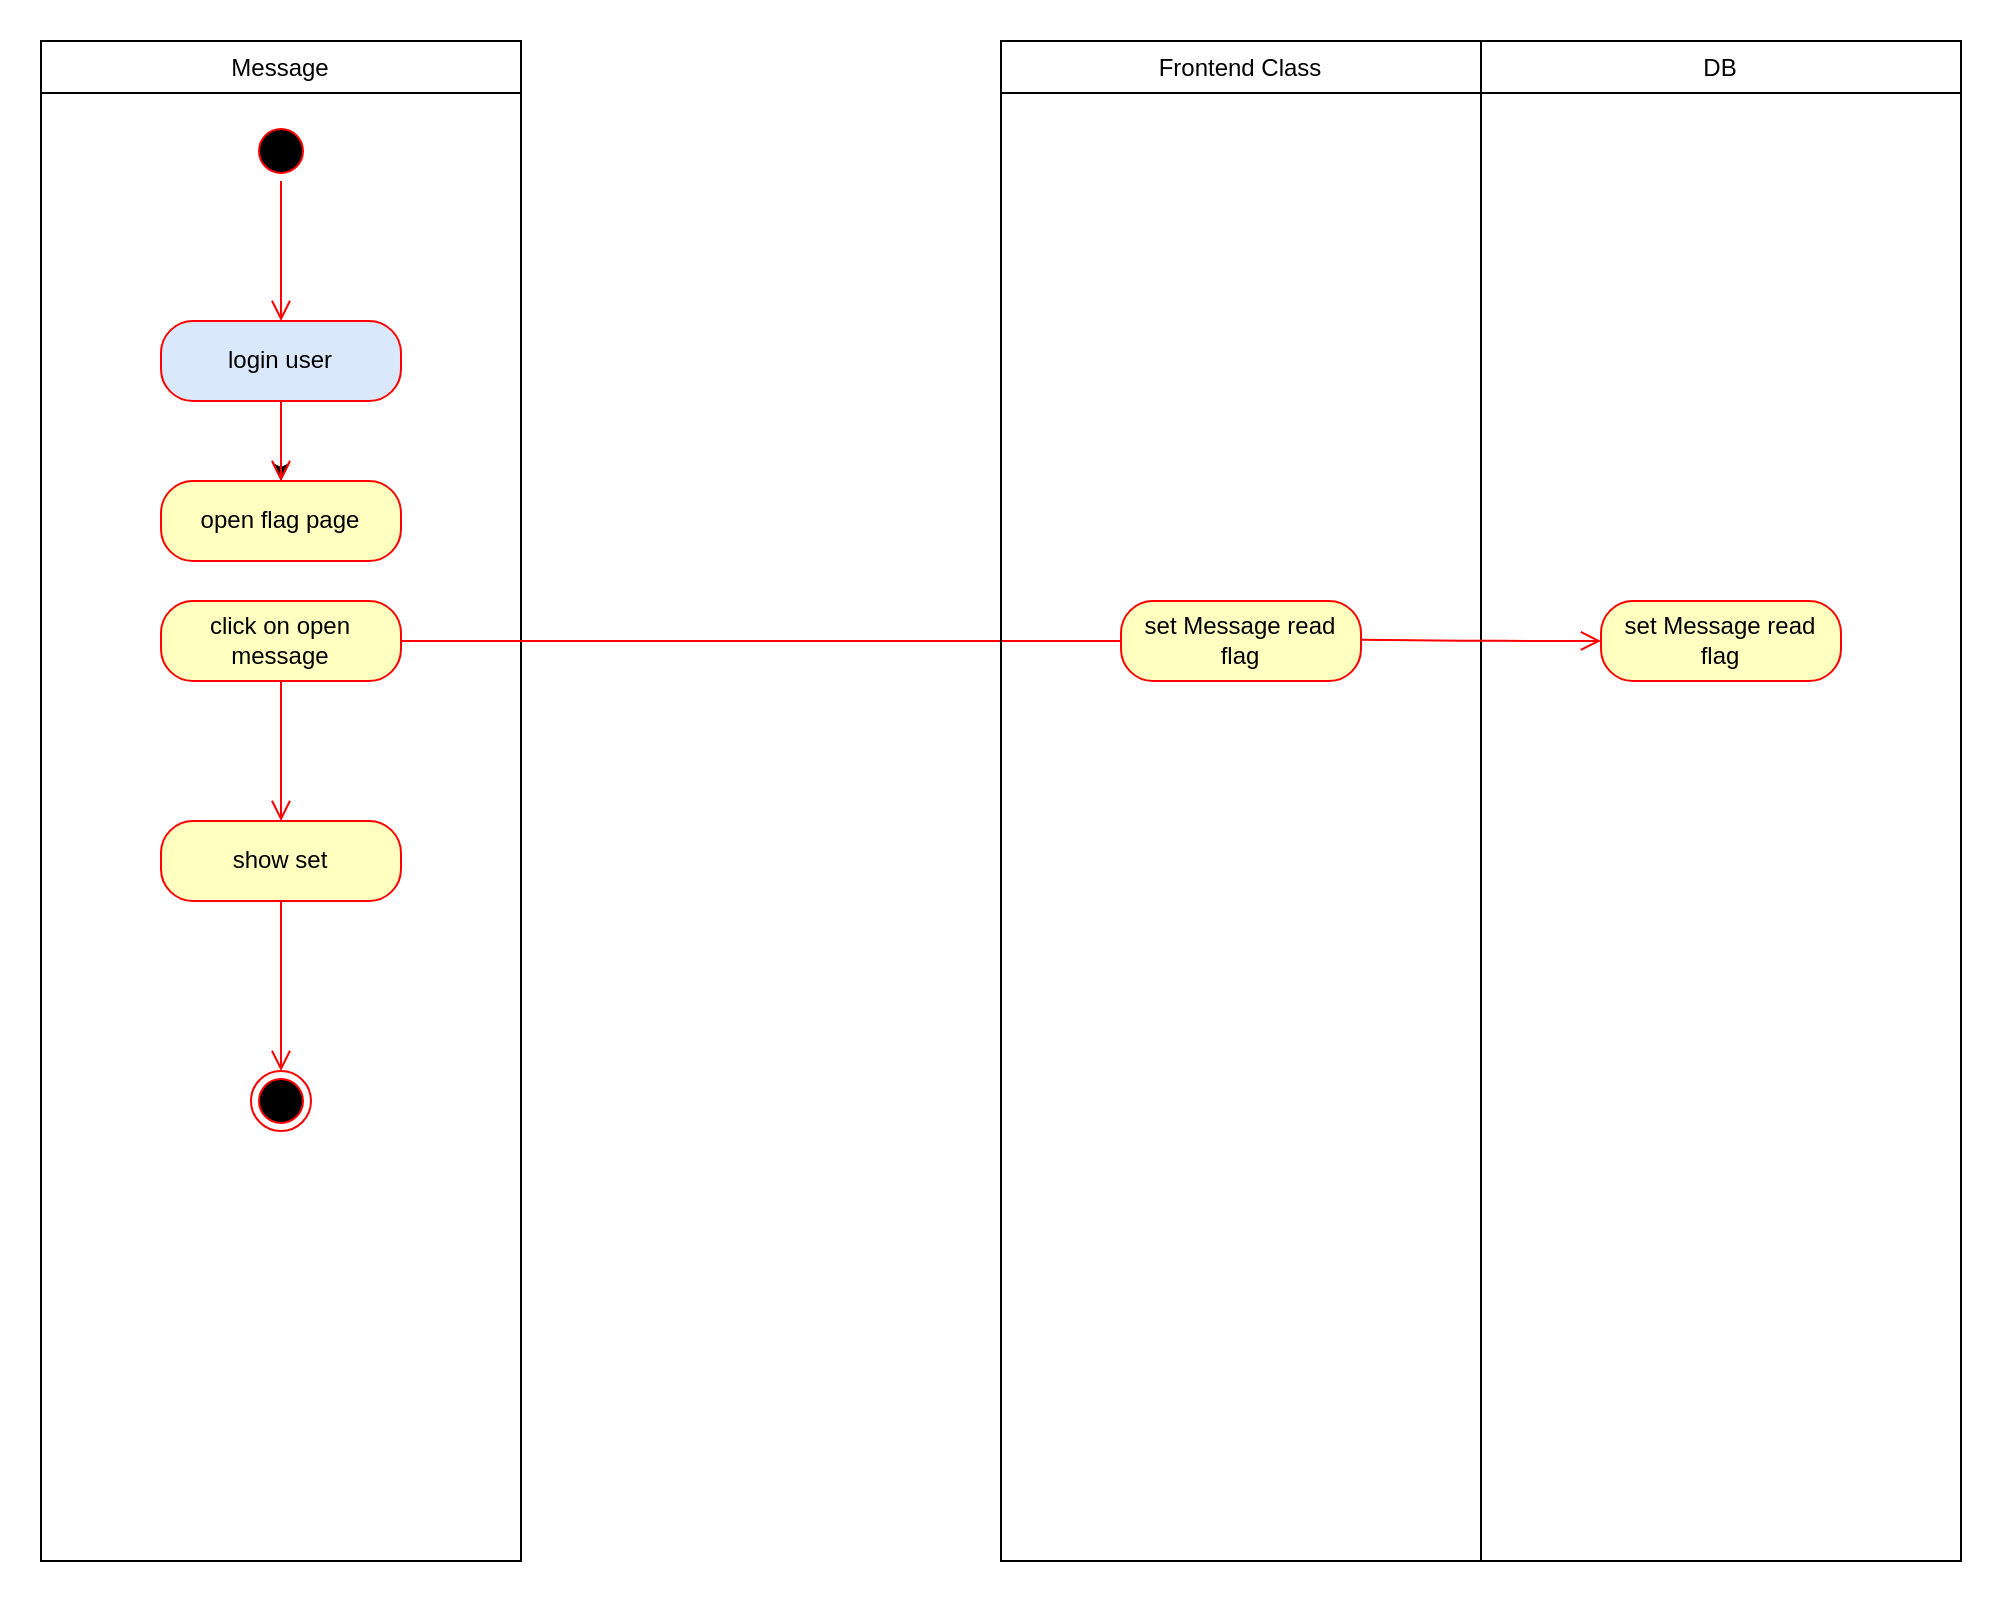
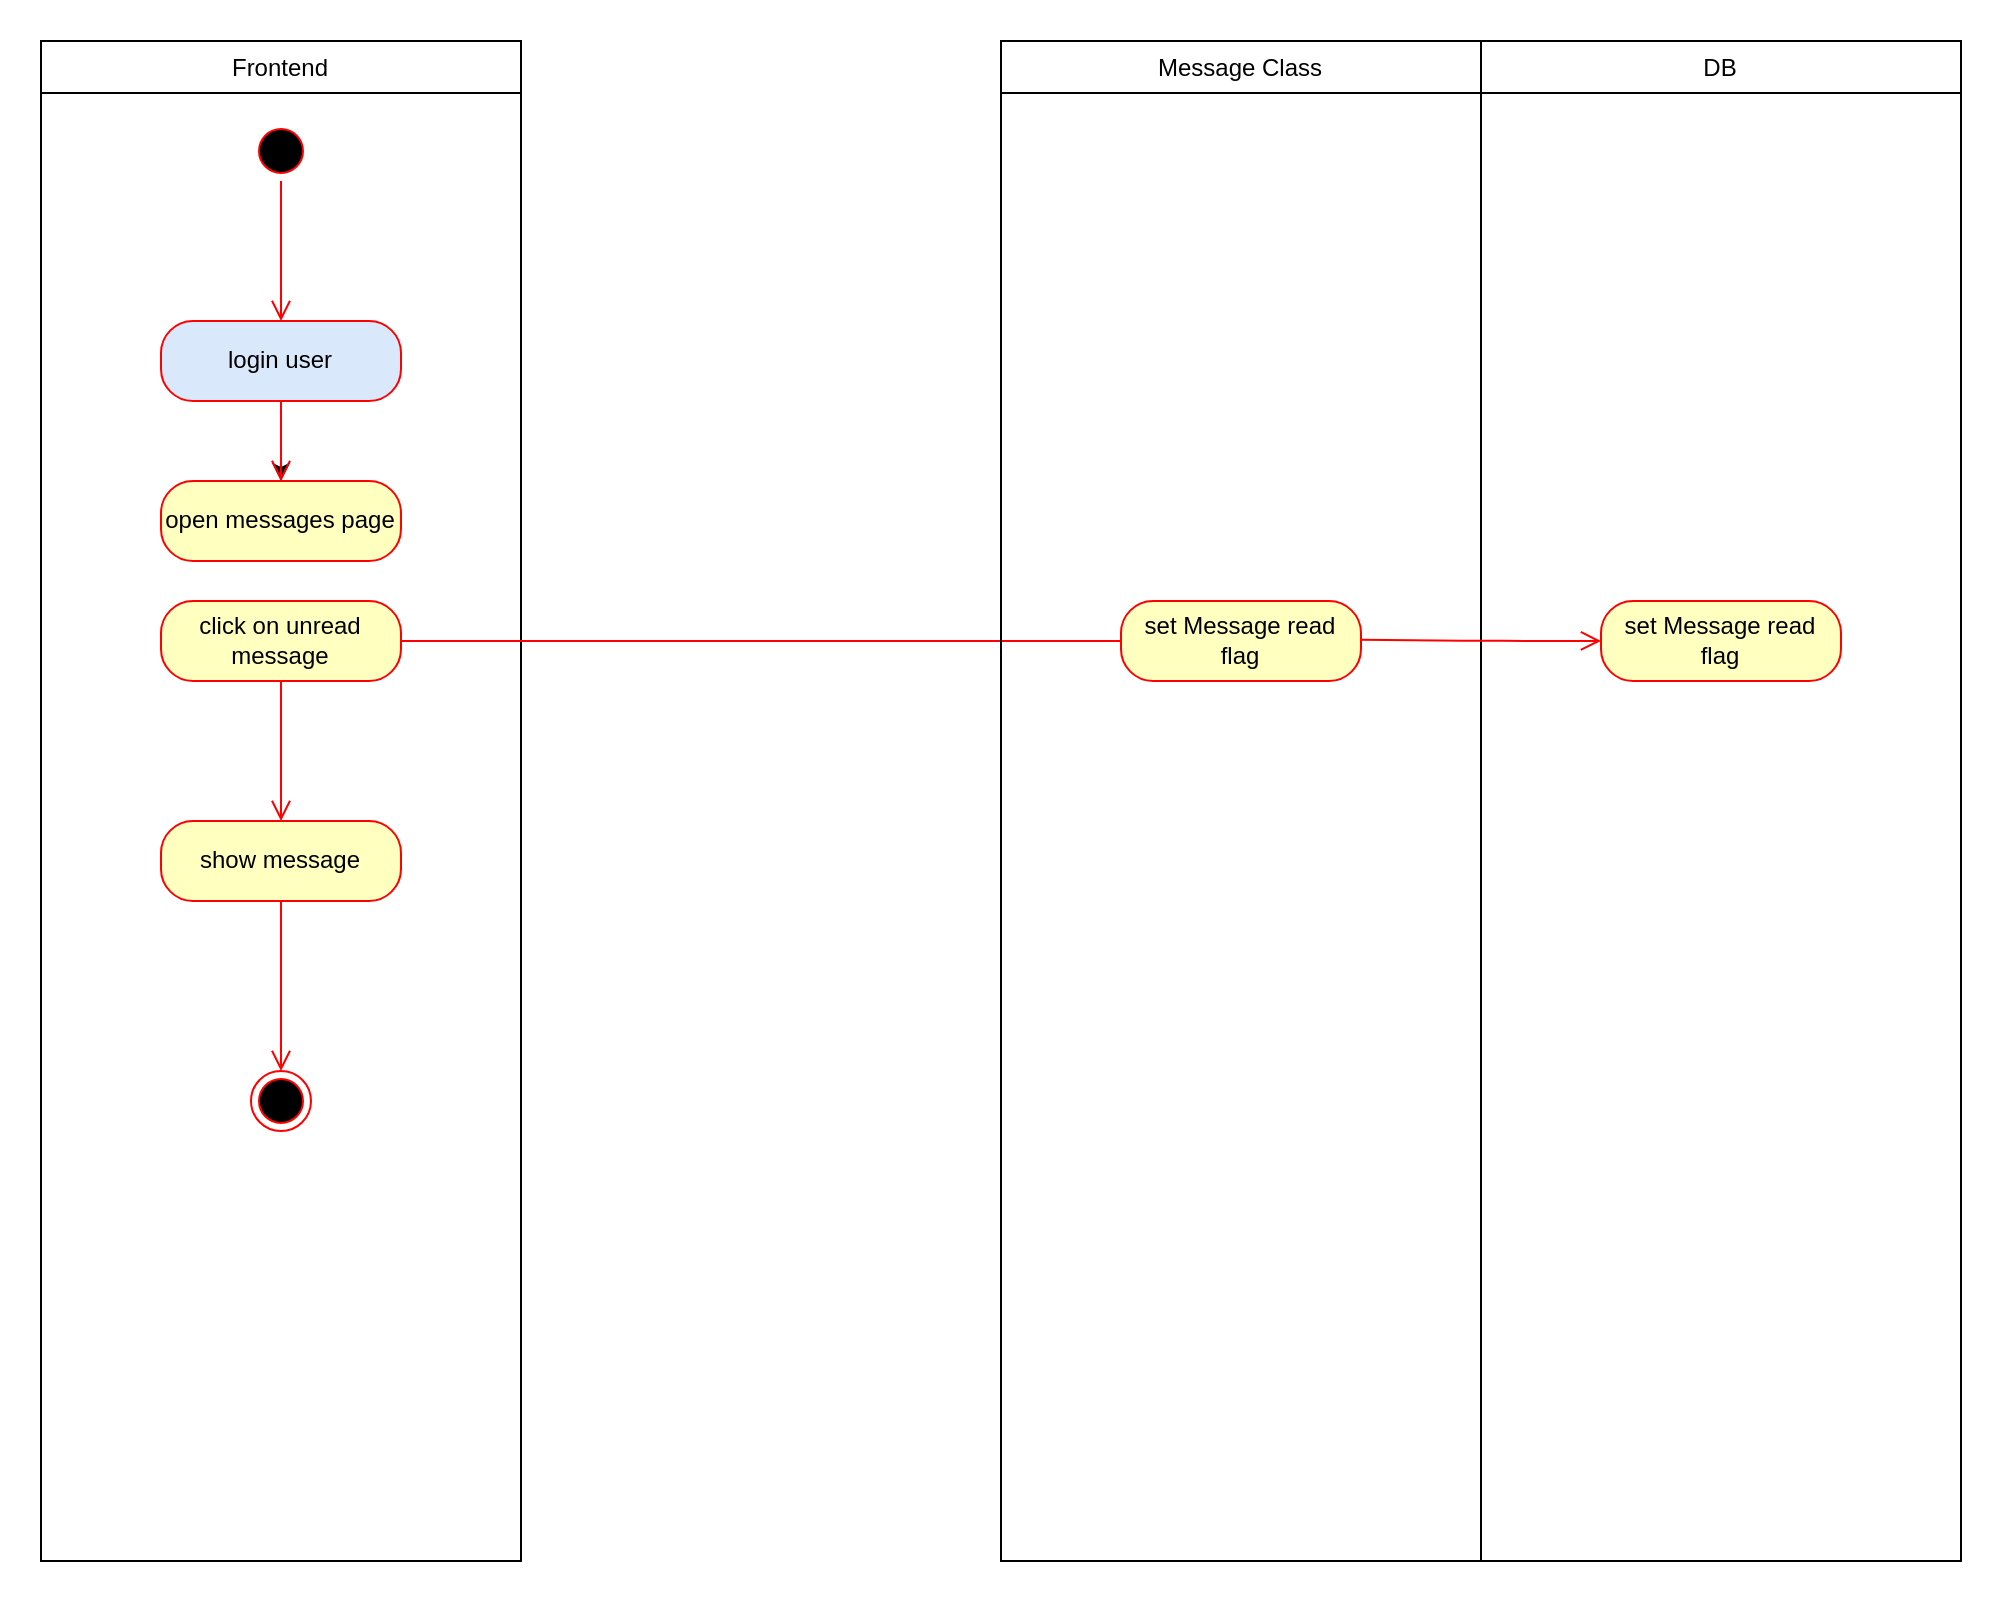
node "Message": label "Message" -> "Frontend"
node "Frontend Class": label "Frontend Class" -> "Message Class"
node "open flag page": label "open flag page" -> "open messages page"
node "click on open message": label "click on open message" -> "click on unread message"
node "show set": label "show set" -> "show message"
